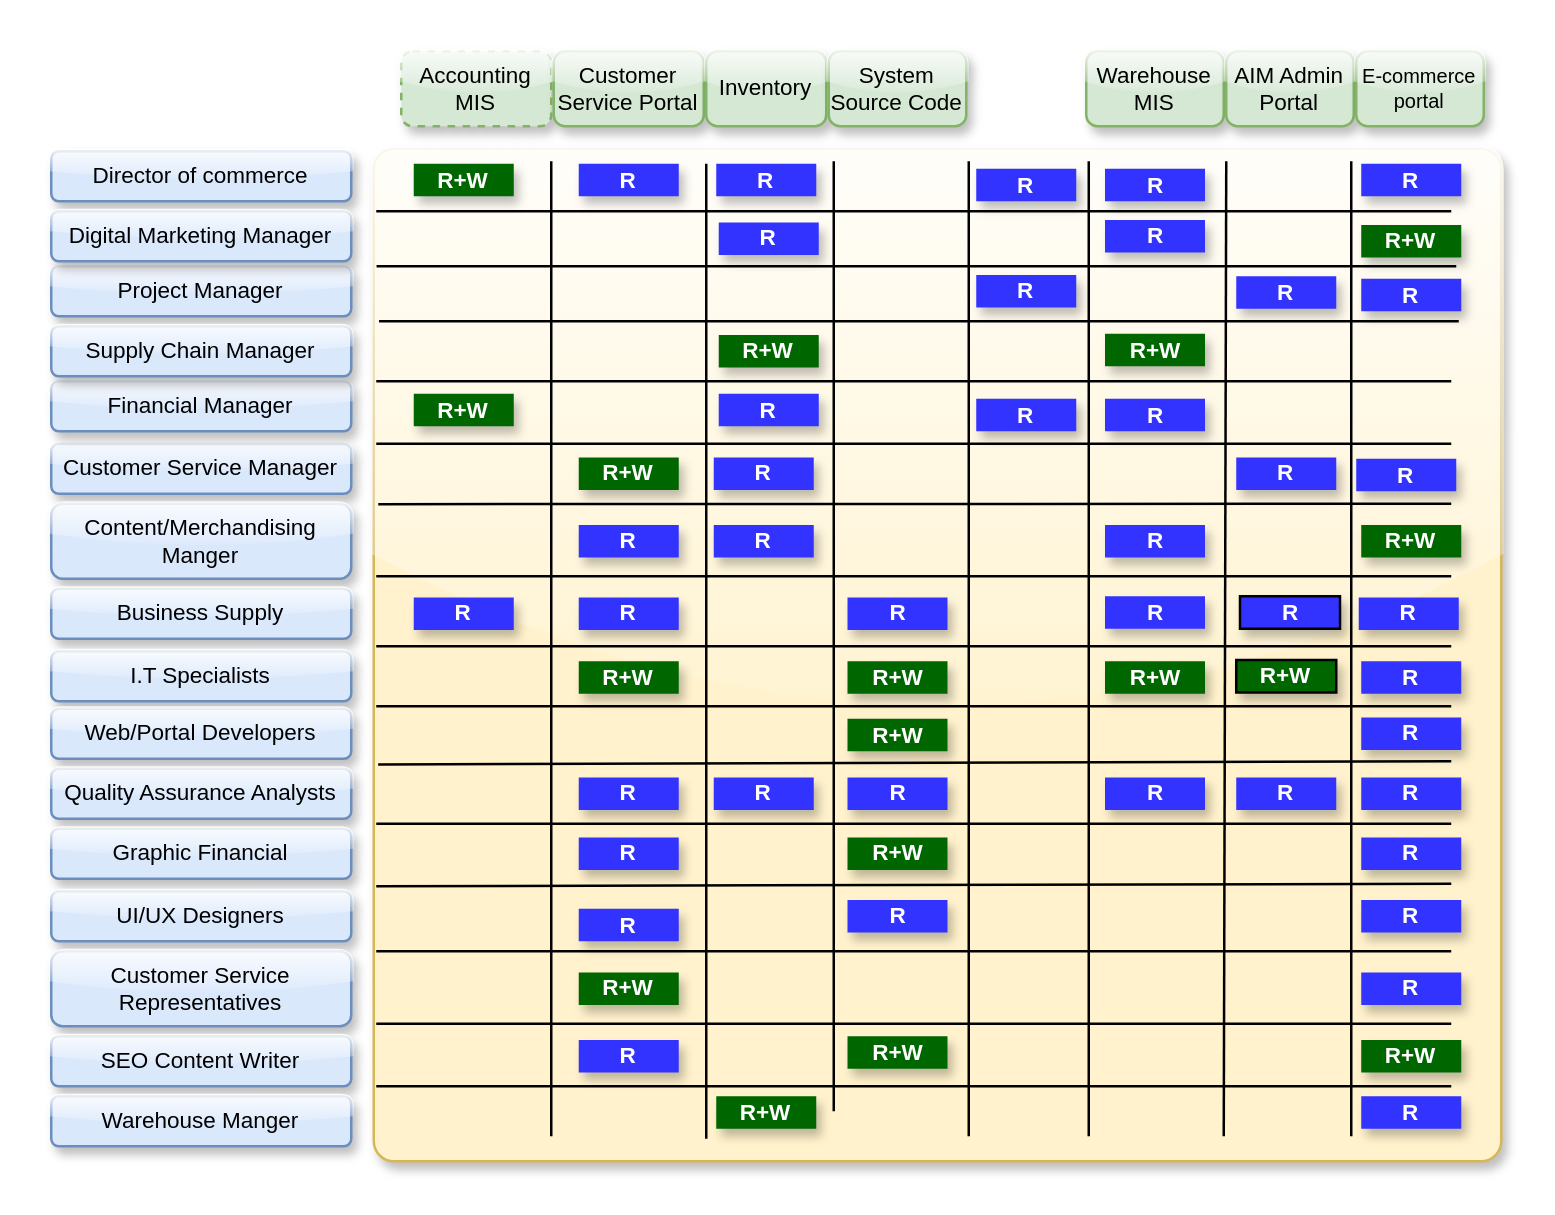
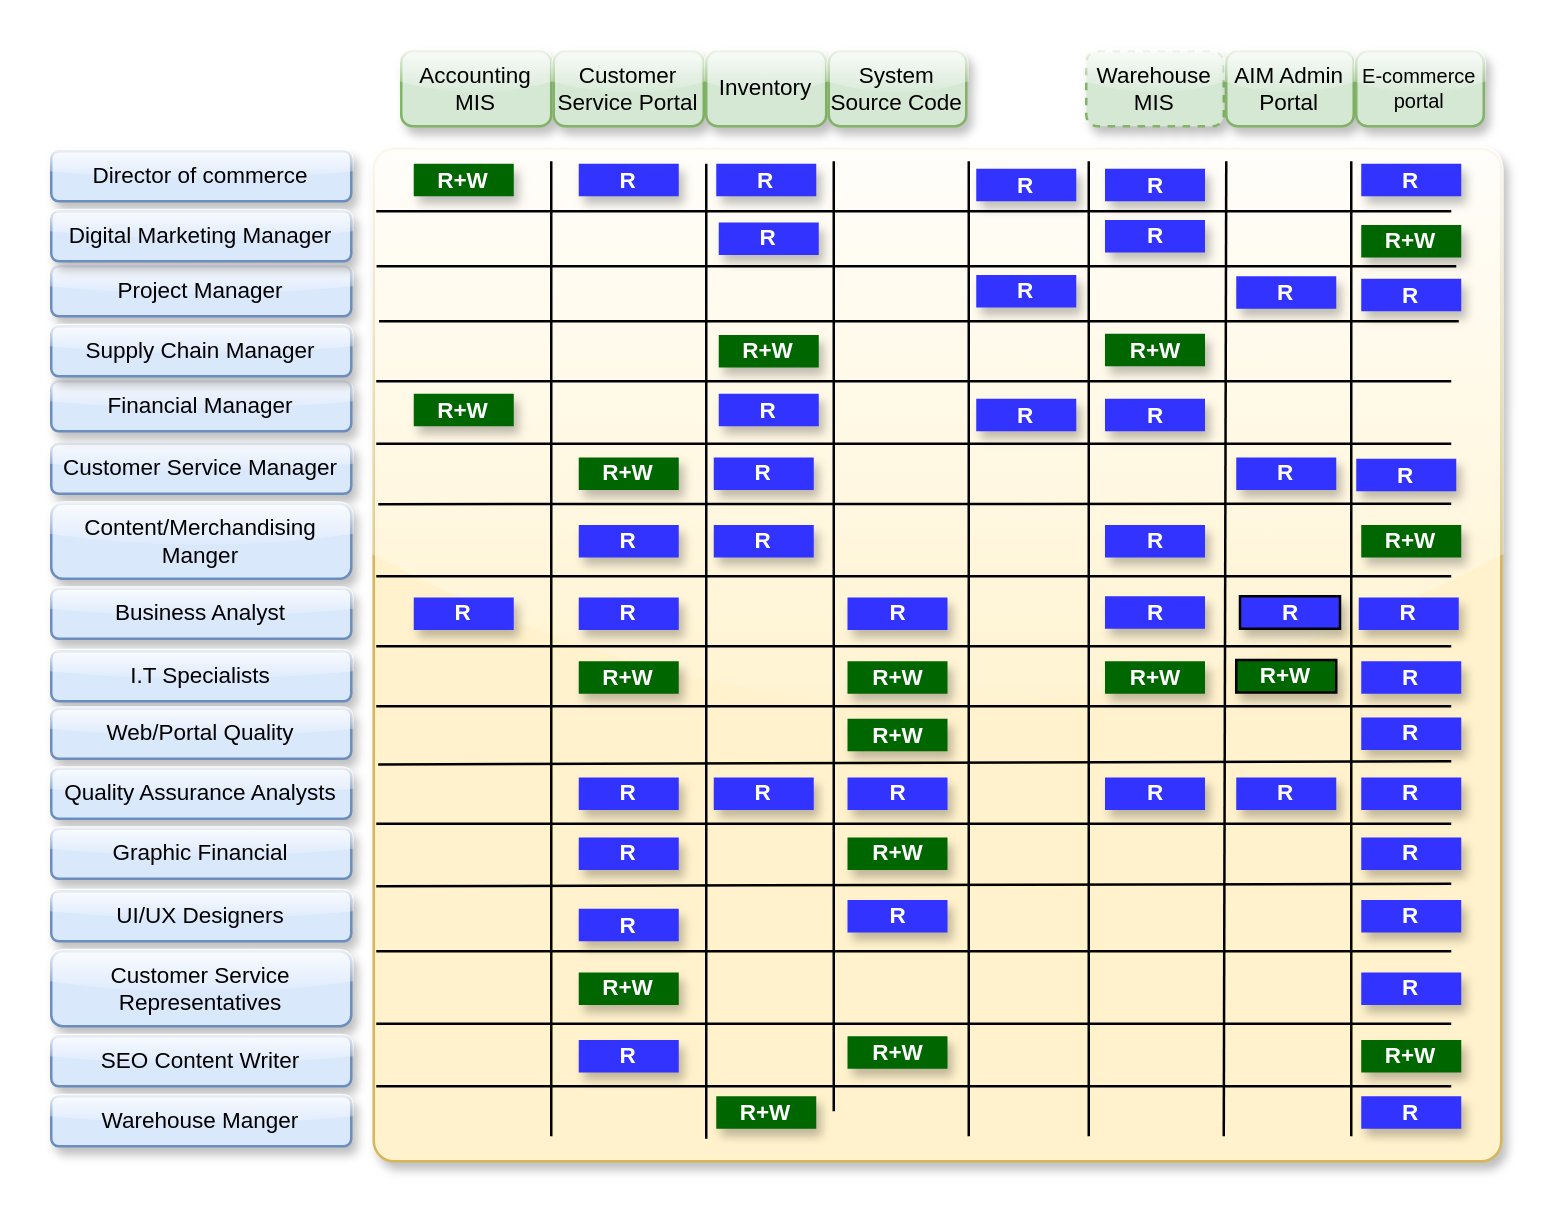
node "Accounting MIS": style dashed -> solid
node "Warehouse MIS": style solid -> dashed
node "Business Supply": label "Business Supply" -> "Business Analyst"
node "Web/Portal Developers": label "Web/Portal Developers" -> "Web/Portal Quality"
